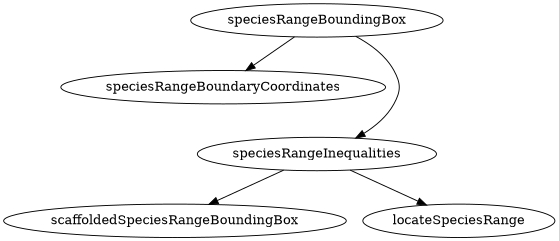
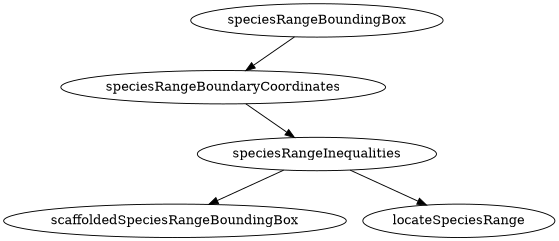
edge "speciesRangeBoundingBox" -> "speciesRangeInequalities": now "speciesRangeBoundaryCoordinates" -> "speciesRangeInequalities"
